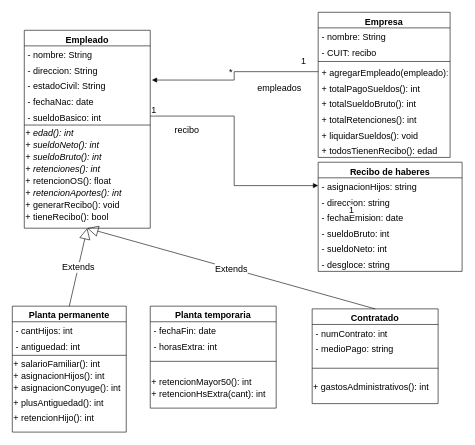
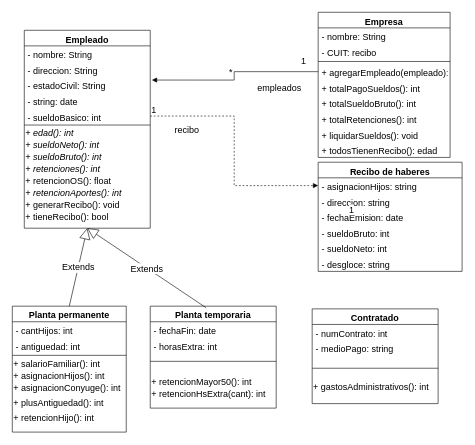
node "- fechaNac: date": label "- fechaNac: date" -> "- string: date"
edge "- sueldoBasico: int" -> "- asignacionHijos: string": style solid -> dashed
edge "Contratado" -> "Empleado": removed, label "Extends"
edge "Planta temporaria" -> "Empleado": added, label "Extends"
